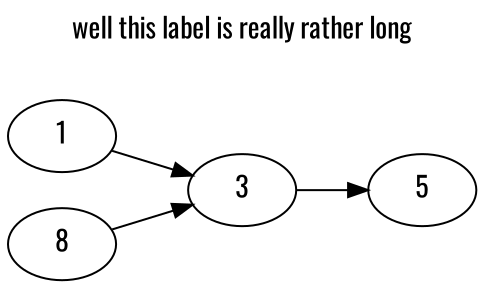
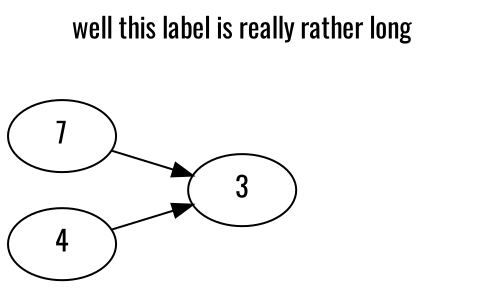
node "1": label "1" -> "7"
node "5": removed
node "8": label "8" -> "4"
